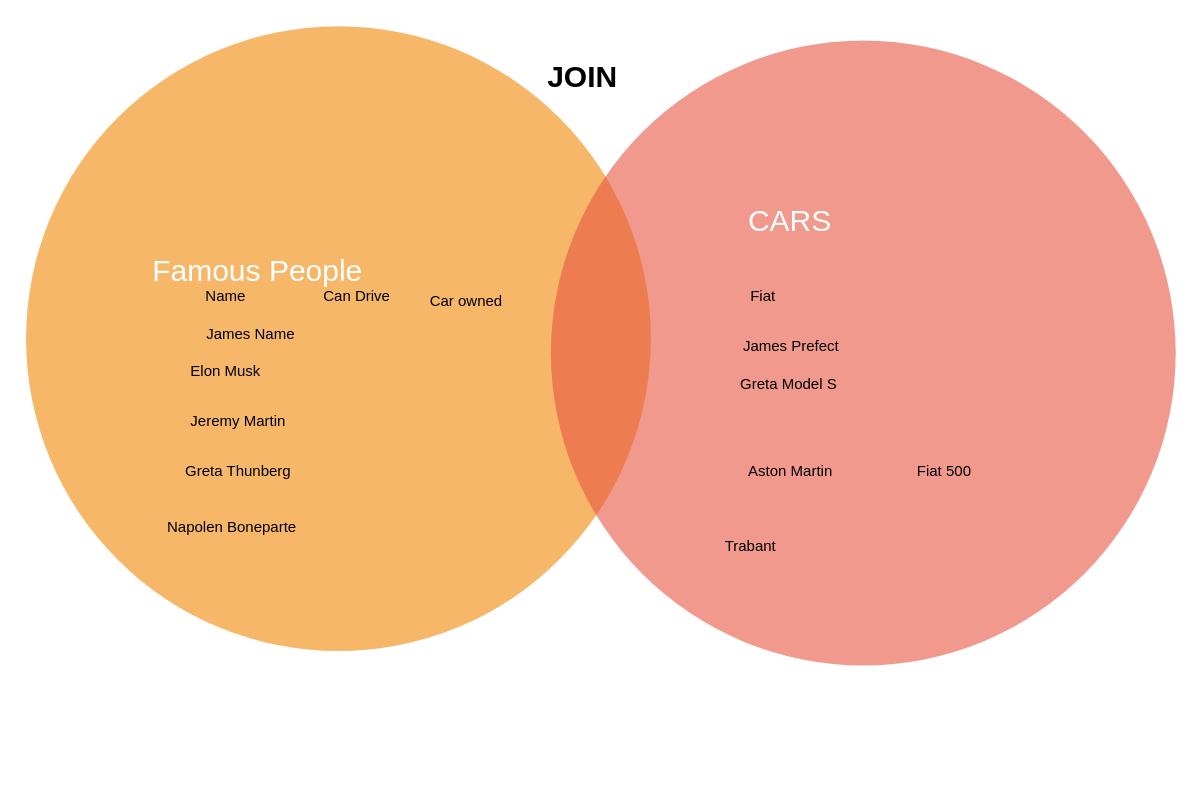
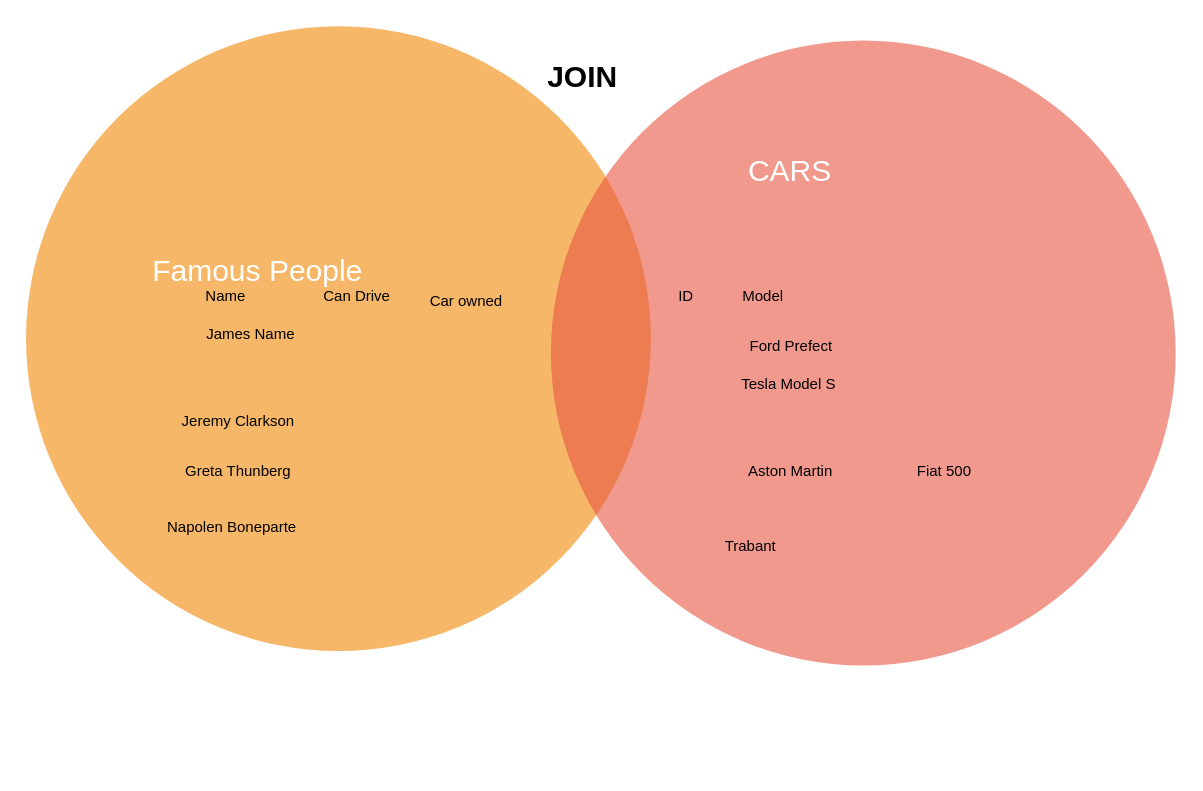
node "CARS": moved (790, 222) -> (790, 172)
node "ID": added
node "Fiat": label "Fiat" -> "Model"
node "James Prefect": label "James Prefect" -> "Ford Prefect"
node "Elon Musk": removed
node "Greta Model S": label "Greta Model S" -> "Tesla Model S"
node "Jeremy Martin": label "Jeremy Martin" -> "Jeremy Clarkson"
